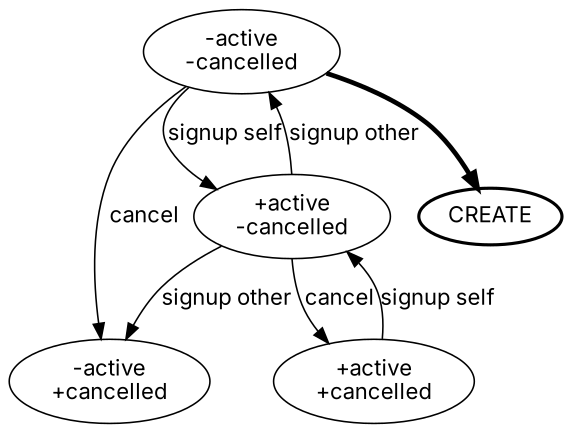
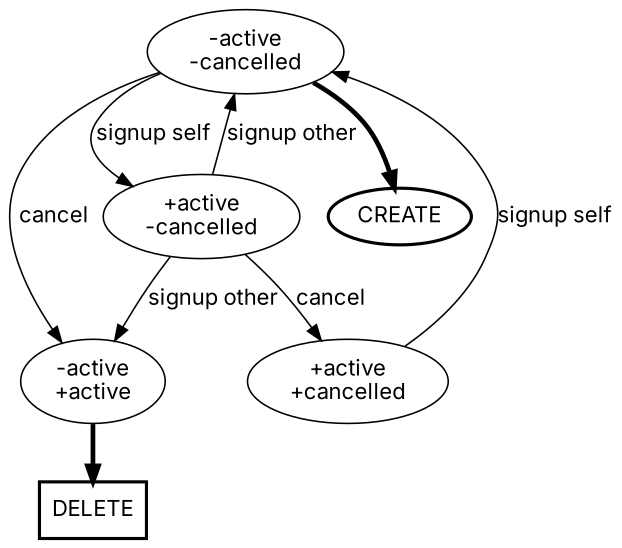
edge "+active +cancelled" -> "+active -cancelled": now "+active +cancelled" -> "-active -cancelled"
node "-active +cancelled": label "-active +cancelled" -> "-active +active"
node "DELETE": added
